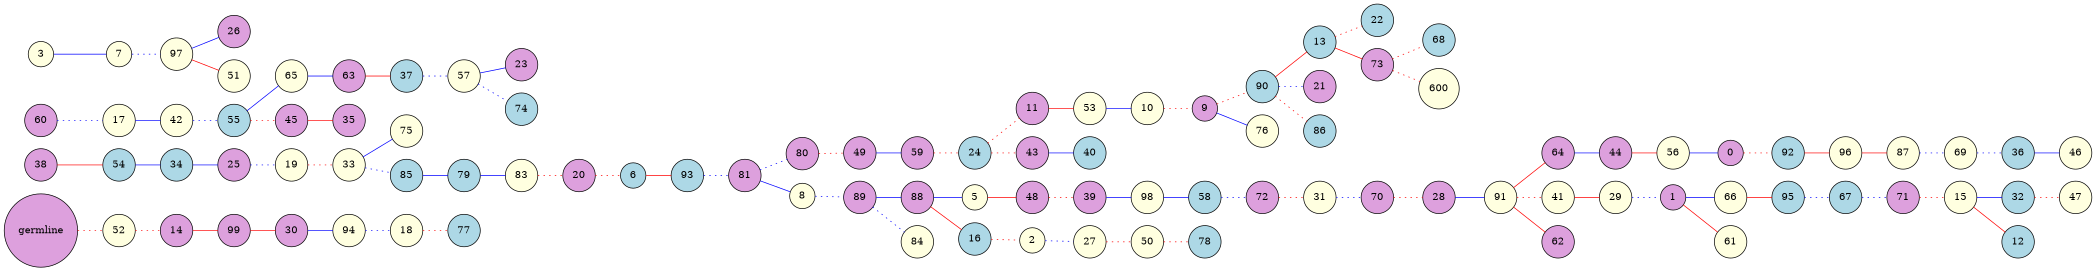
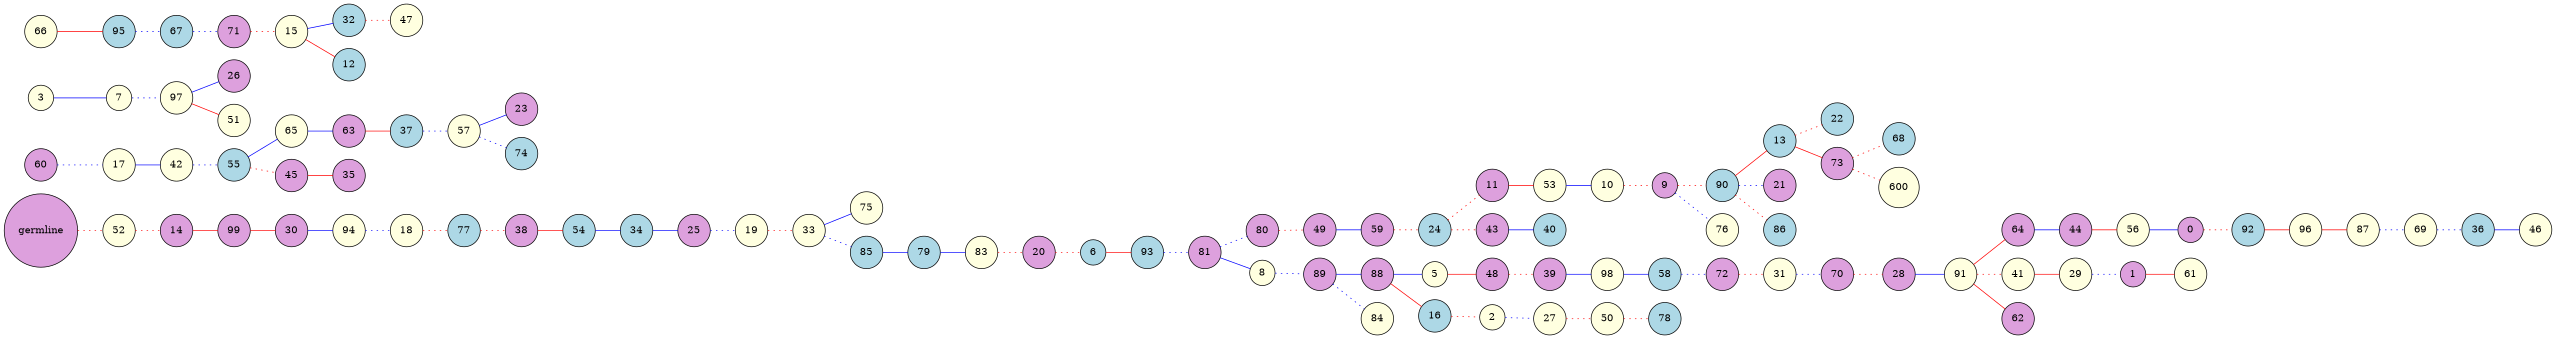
edge "9" -- "76": style solid -> dotted
edge "1" -- "66": removed
edge "77" -- "38": added
